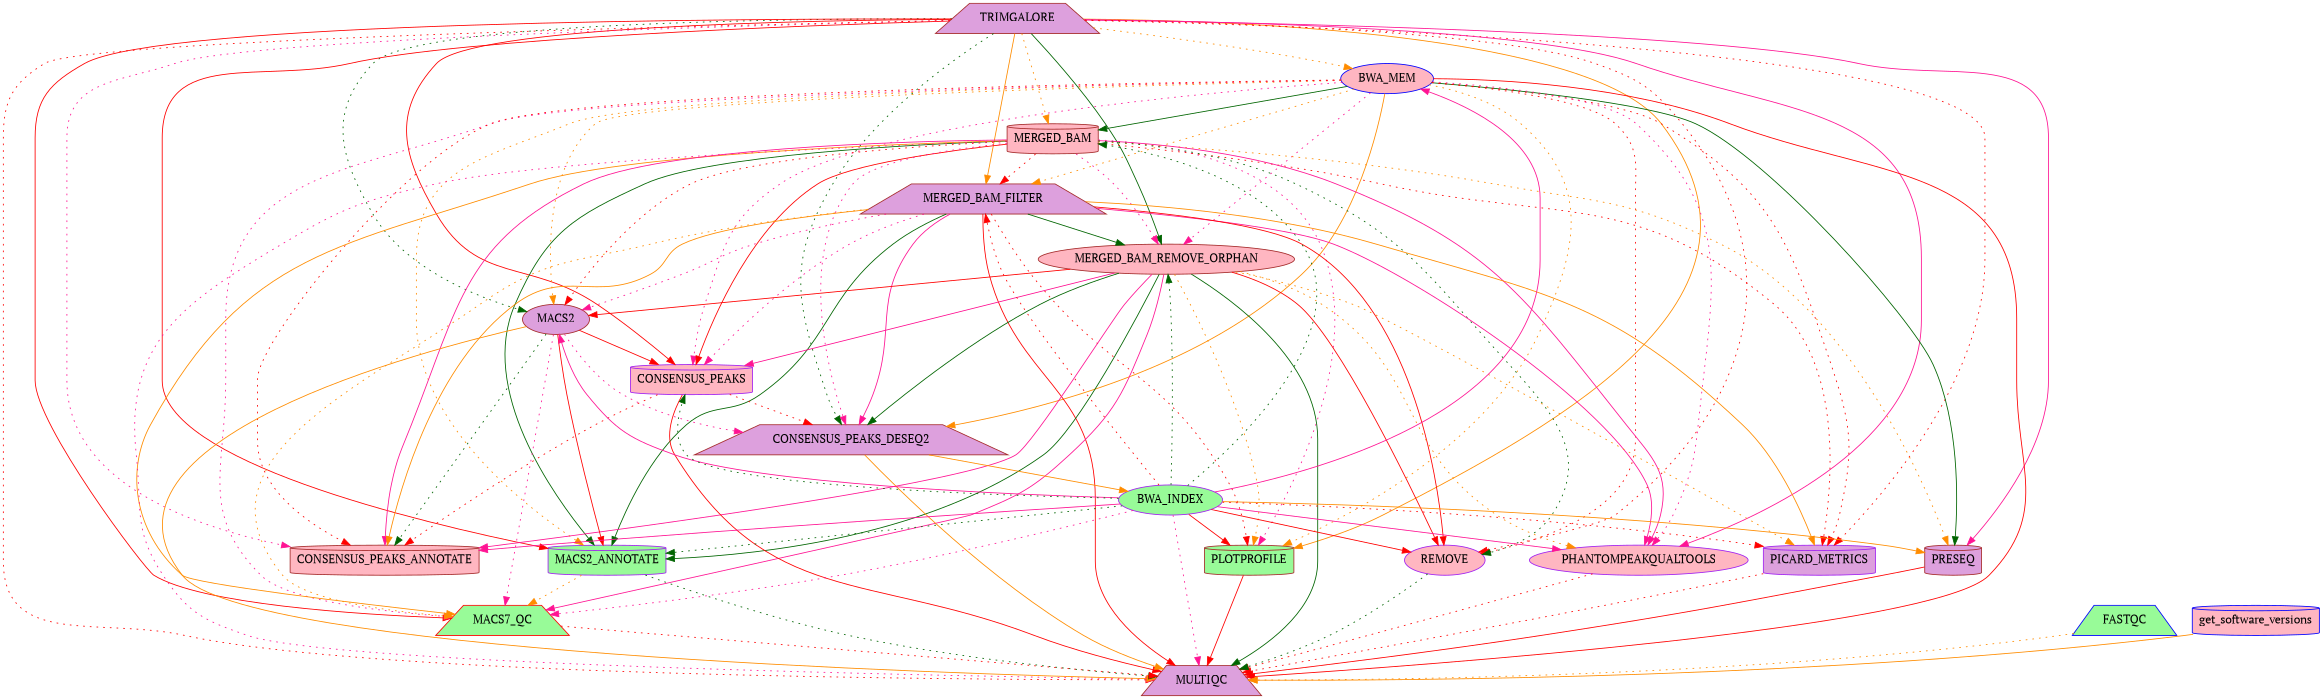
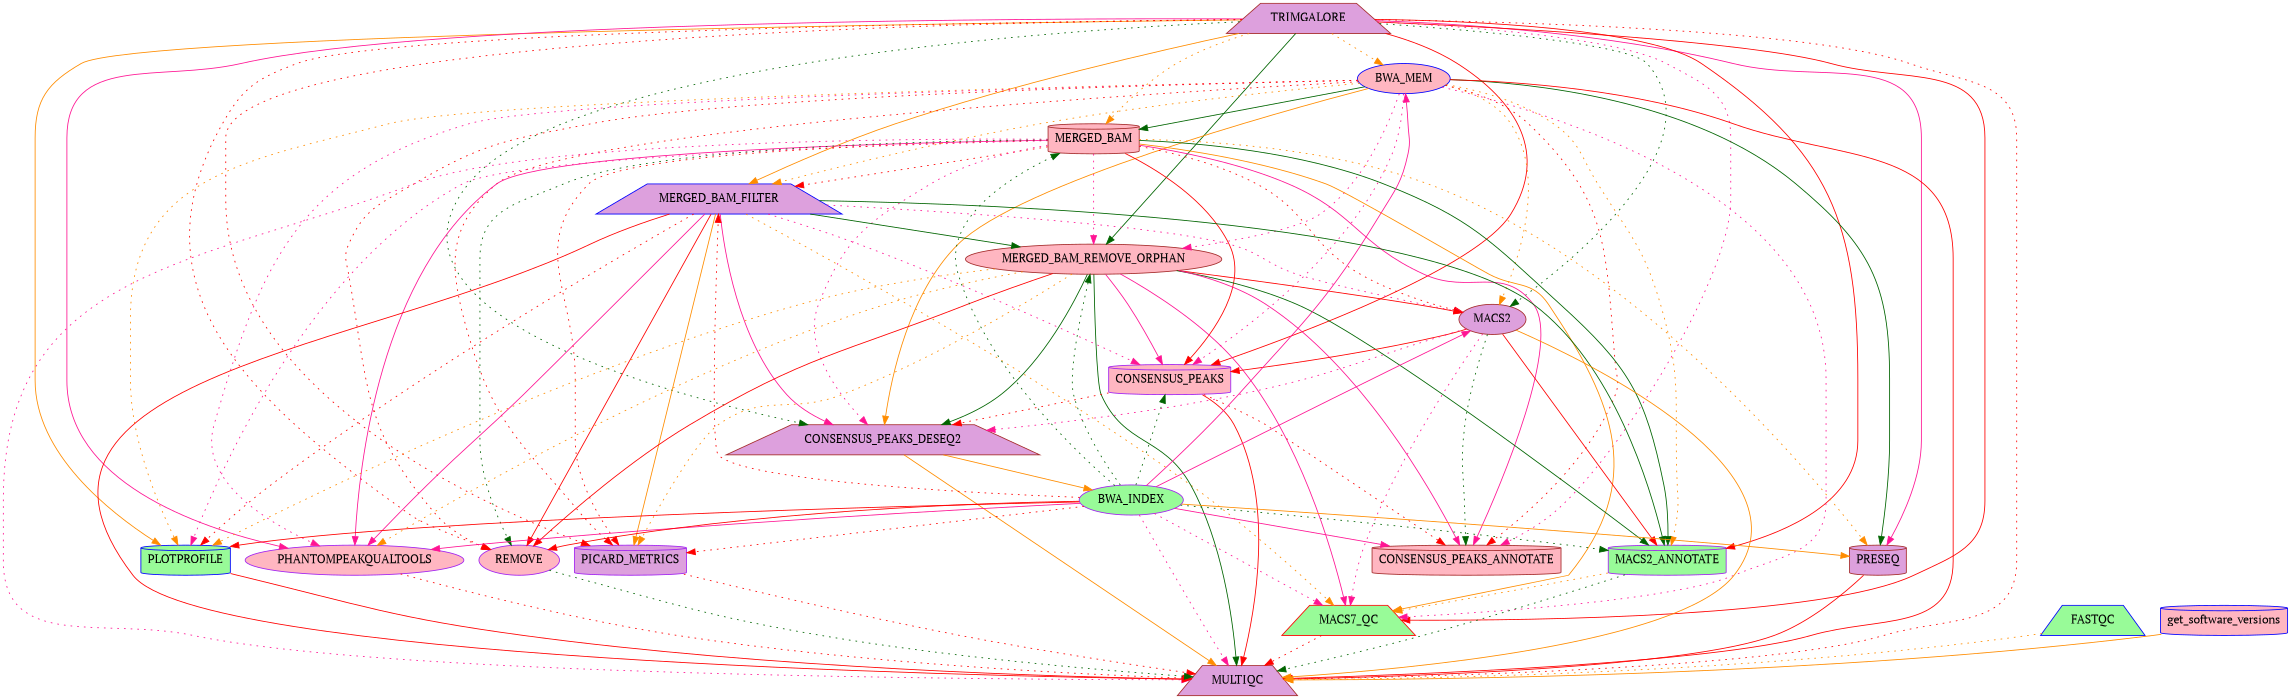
node "MERGED_BAM_FILTER": color brown -> blue
edge "MERGED_BAM_FILTER" -> "CONSENSUS_PEAKS_ANNOTATE": removed
node "PLOTPROFILE": color brown -> blue
